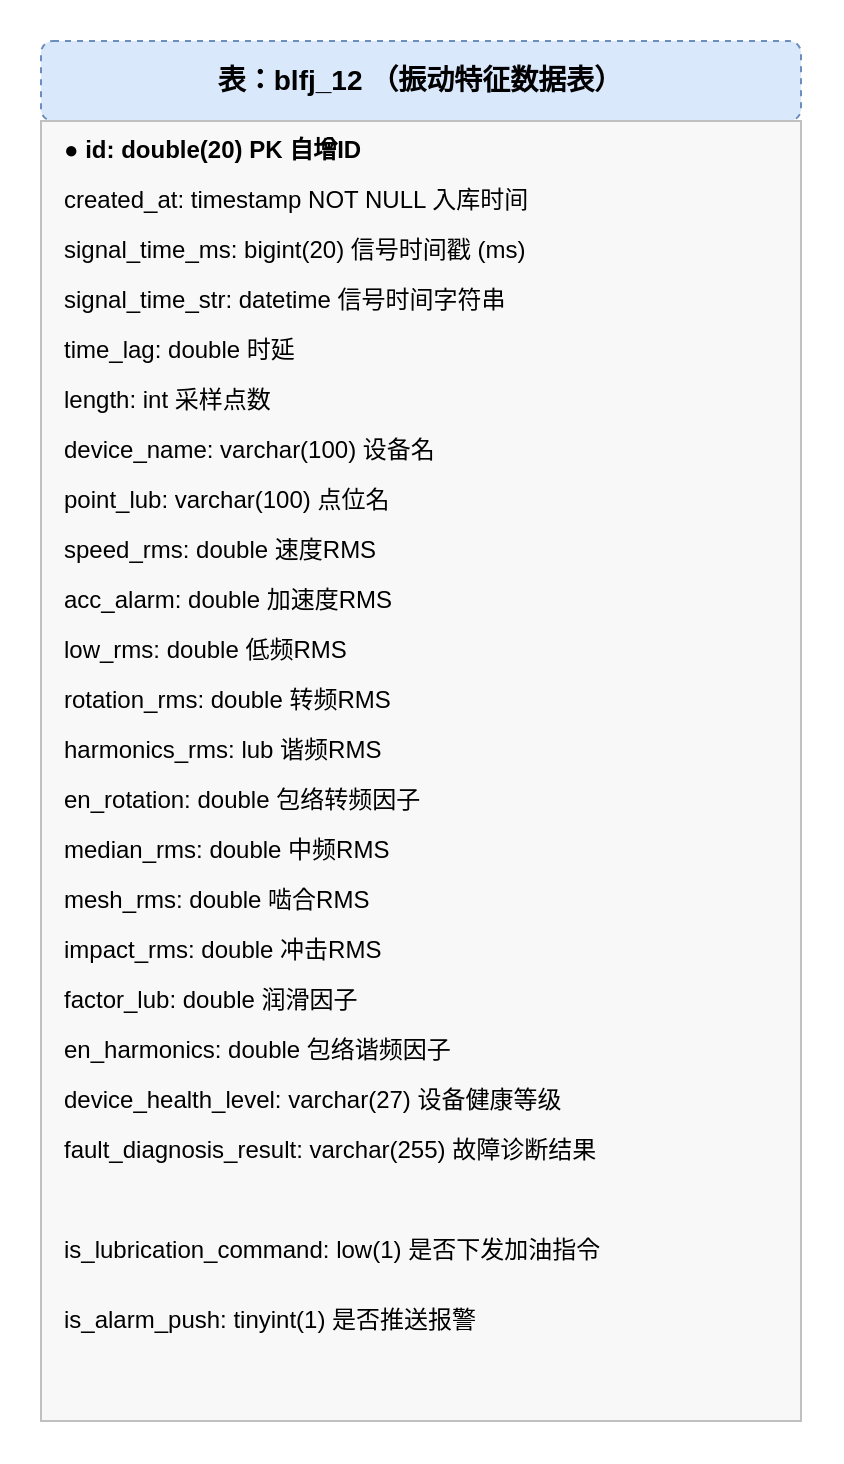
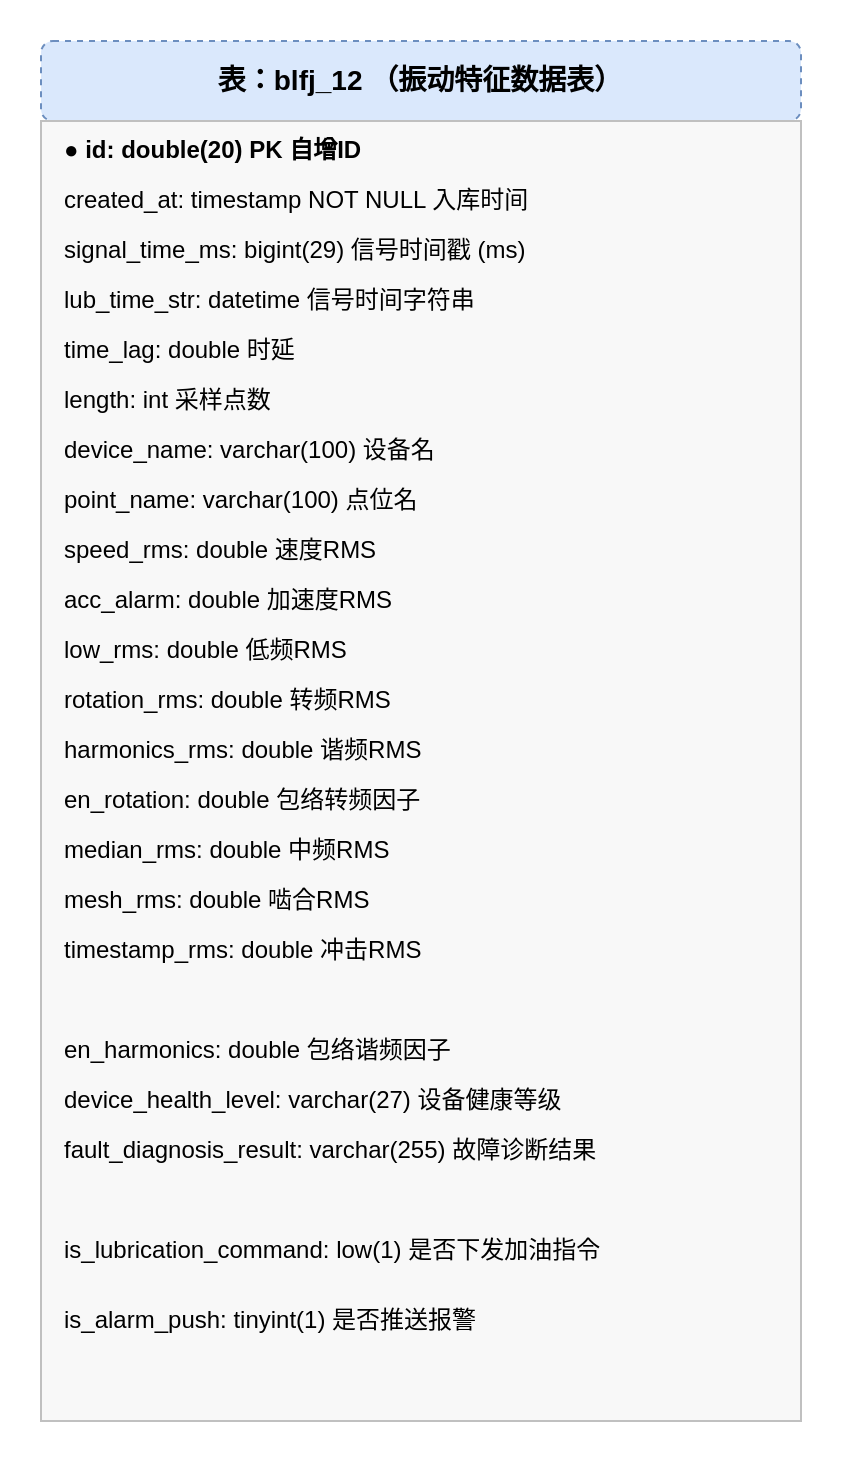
node "signal_time_ms: bigint(20) 信号时间戳 (ms)": label "signal_time_ms: bigint(20) 信号时间戳 (ms)" -> "signal_time_ms: bigint(29) 信号时间戳 (ms)"
node "signal_time_str: datetime 信号时间字符串": label "signal_time_str: datetime 信号时间字符串" -> "lub_time_str: datetime 信号时间字符串"
node "point_lub: varchar(100) 点位名": label "point_lub: varchar(100) 点位名" -> "point_name: varchar(100) 点位名"
node "harmonics_rms: lub 谐频RMS": label "harmonics_rms: lub 谐频RMS" -> "harmonics_rms: double 谐频RMS"
node "impact_rms: double 冲击RMS": label "impact_rms: double 冲击RMS" -> "timestamp_rms: double 冲击RMS"
node "factor_lub: double 润滑因子": removed
